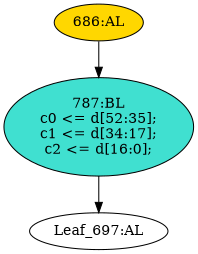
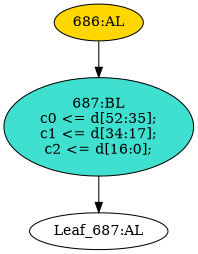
node "787:BL c0 <= d[52:35]; c1 <= d[34:17]; c2 <= d[16:0];": label "787:BL c0 <= d[52:35]; c1 <= d[34:17]; c2 <= d[16:0];" -> "687:BL c0 <= d[52:35]; c1 <= d[34:17]; c2 <= d[16:0];"
node "Leaf_697:AL": label "Leaf_697:AL" -> "Leaf_687:AL"
